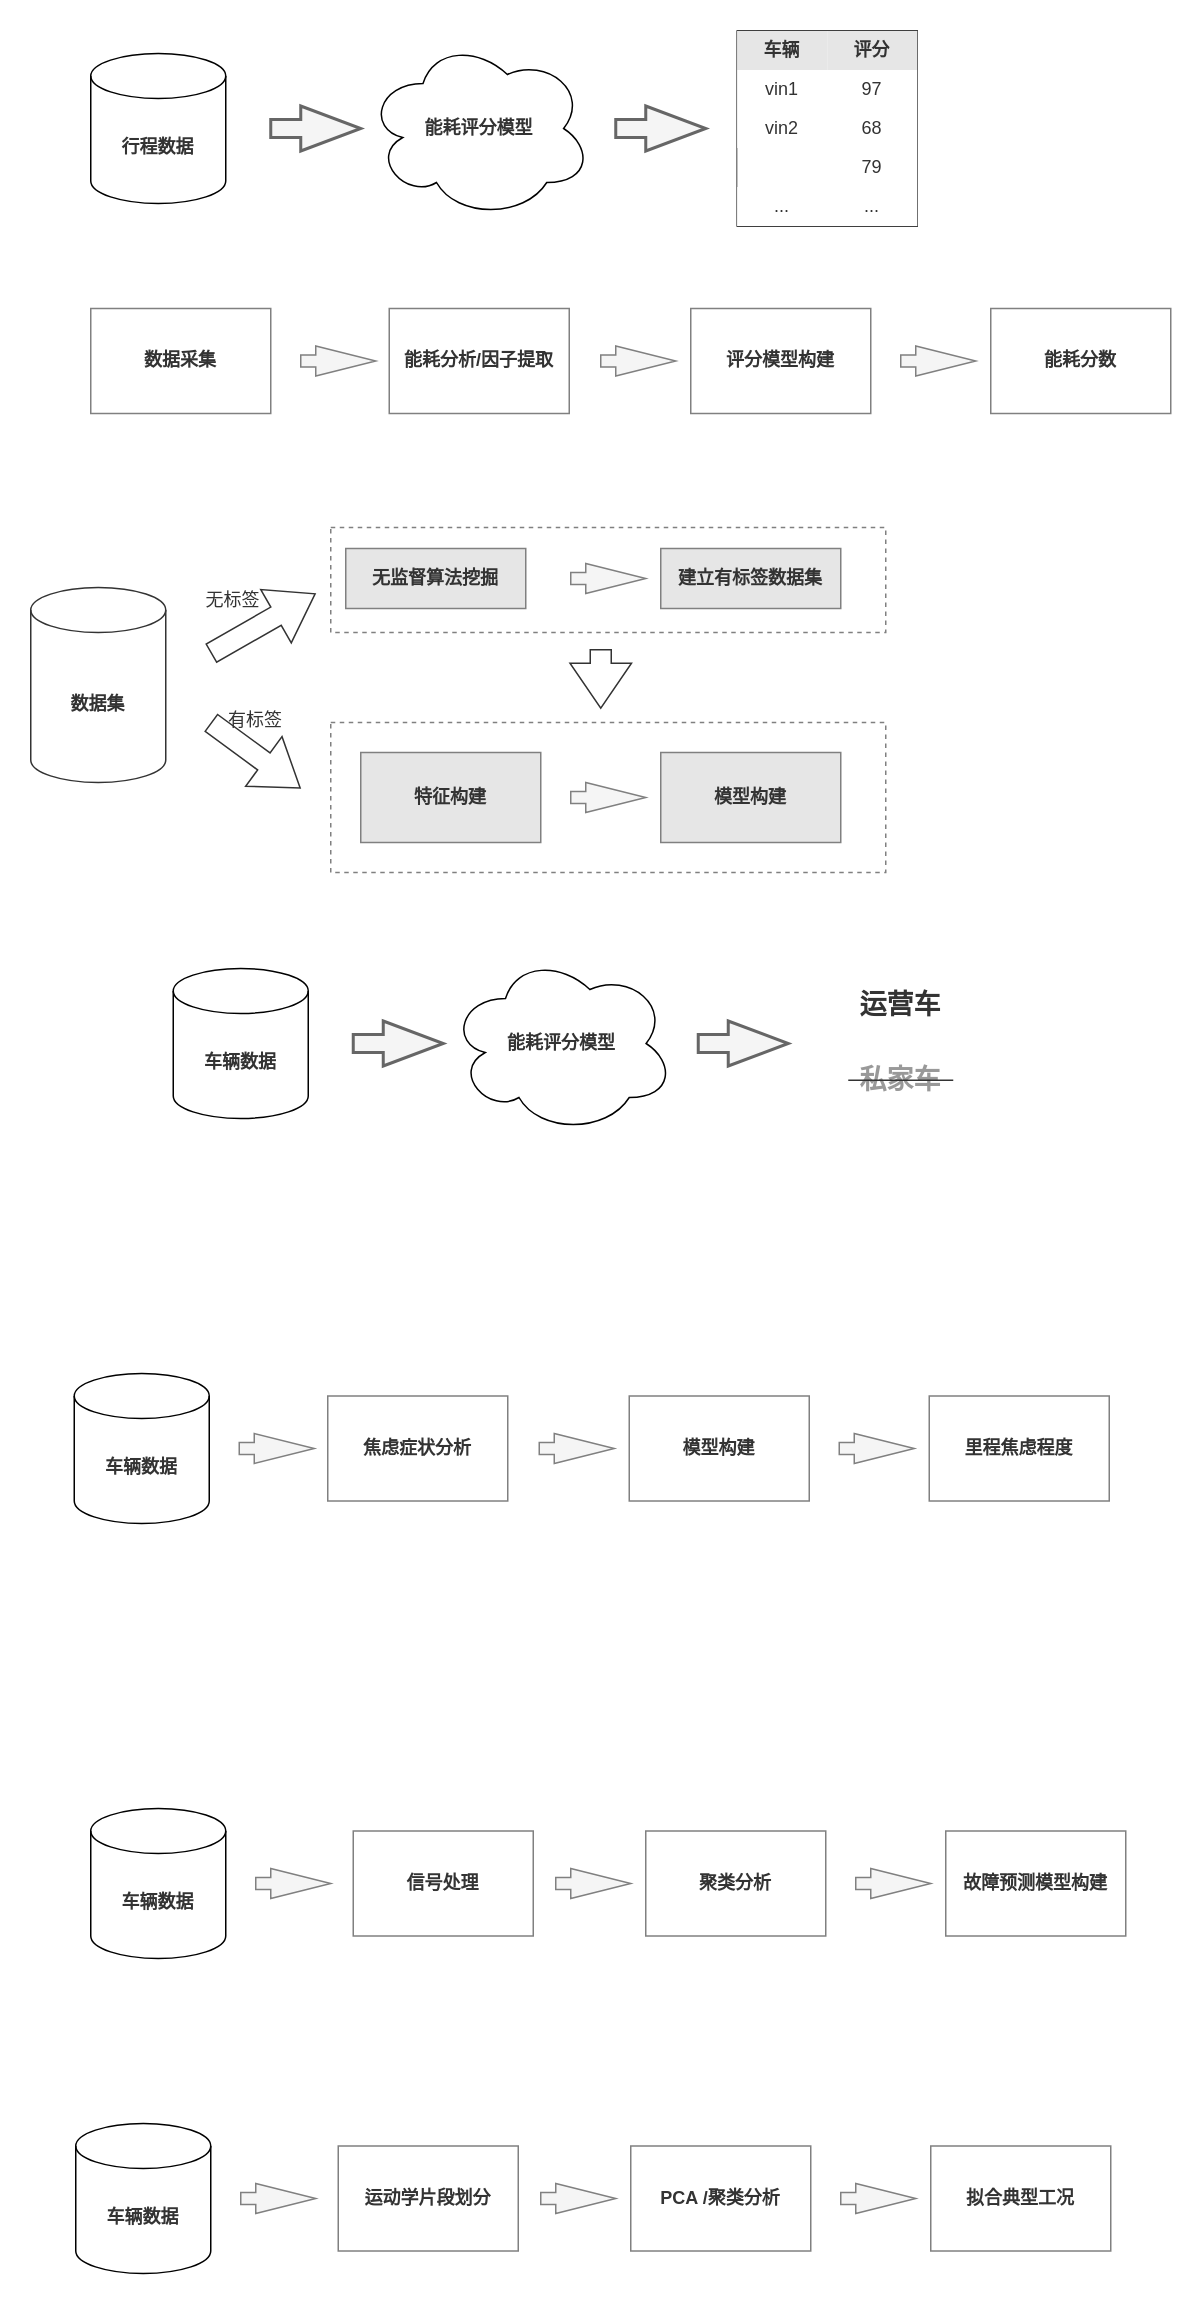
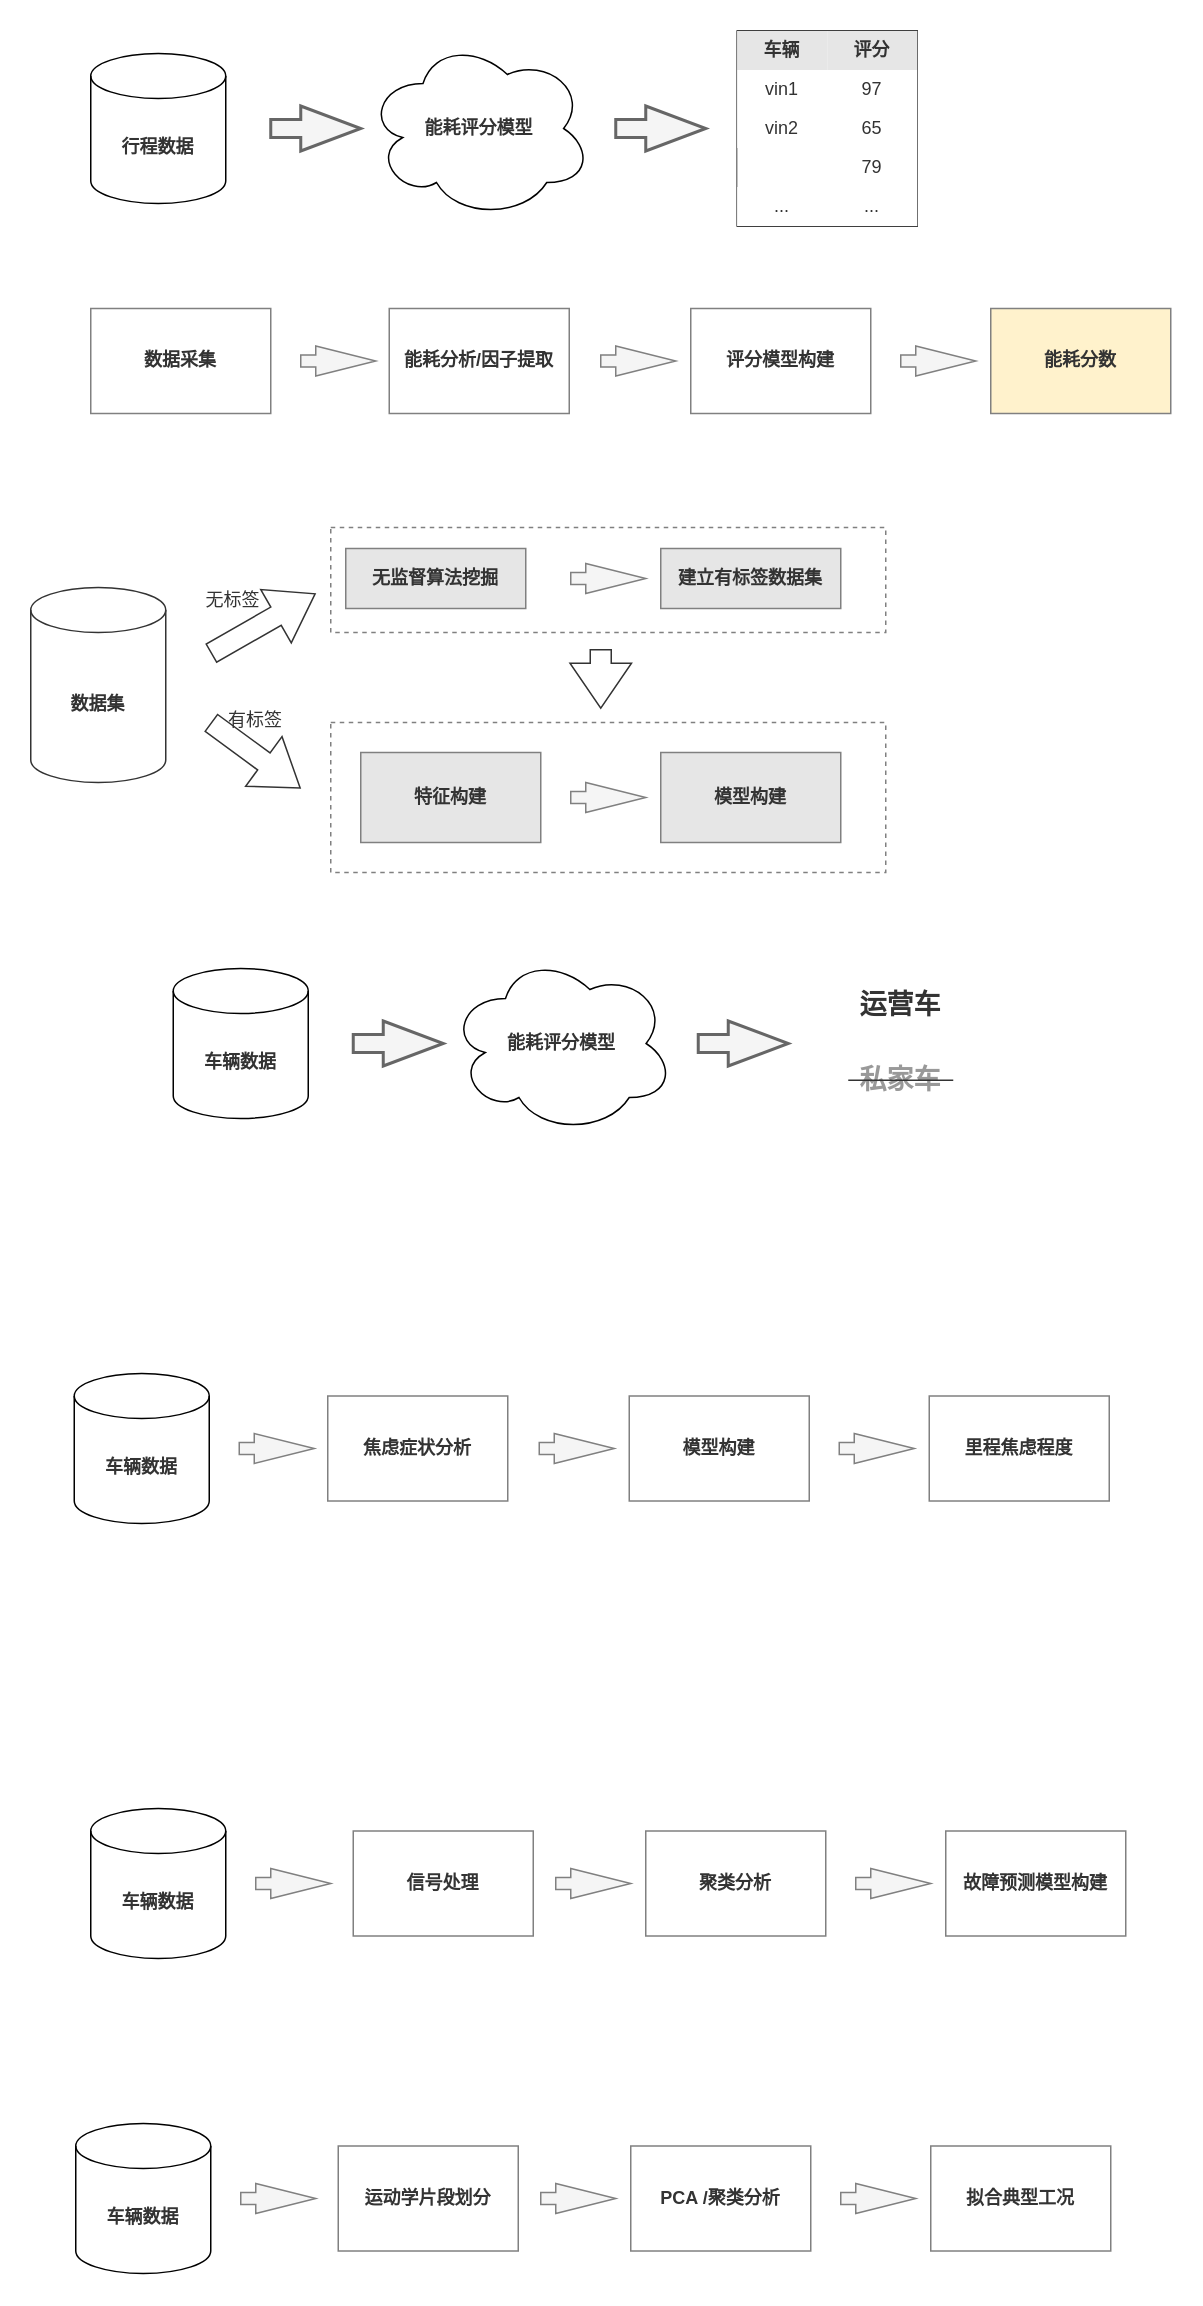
node "68": label "68" -> "65"
node "能耗分数": fillcolor #ffffff -> #fff2cc
